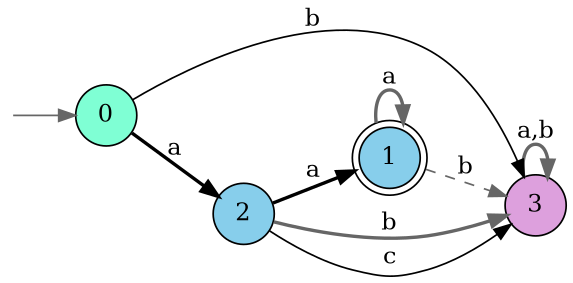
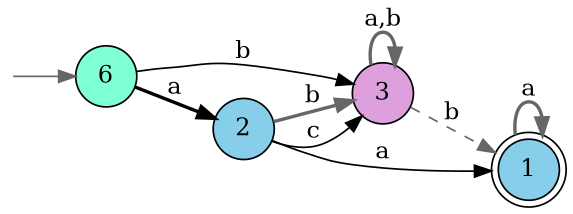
node "0": label "0" -> "6"
edge "1" -> "3": reversed
edge "2" -> "1": style bold -> solid
